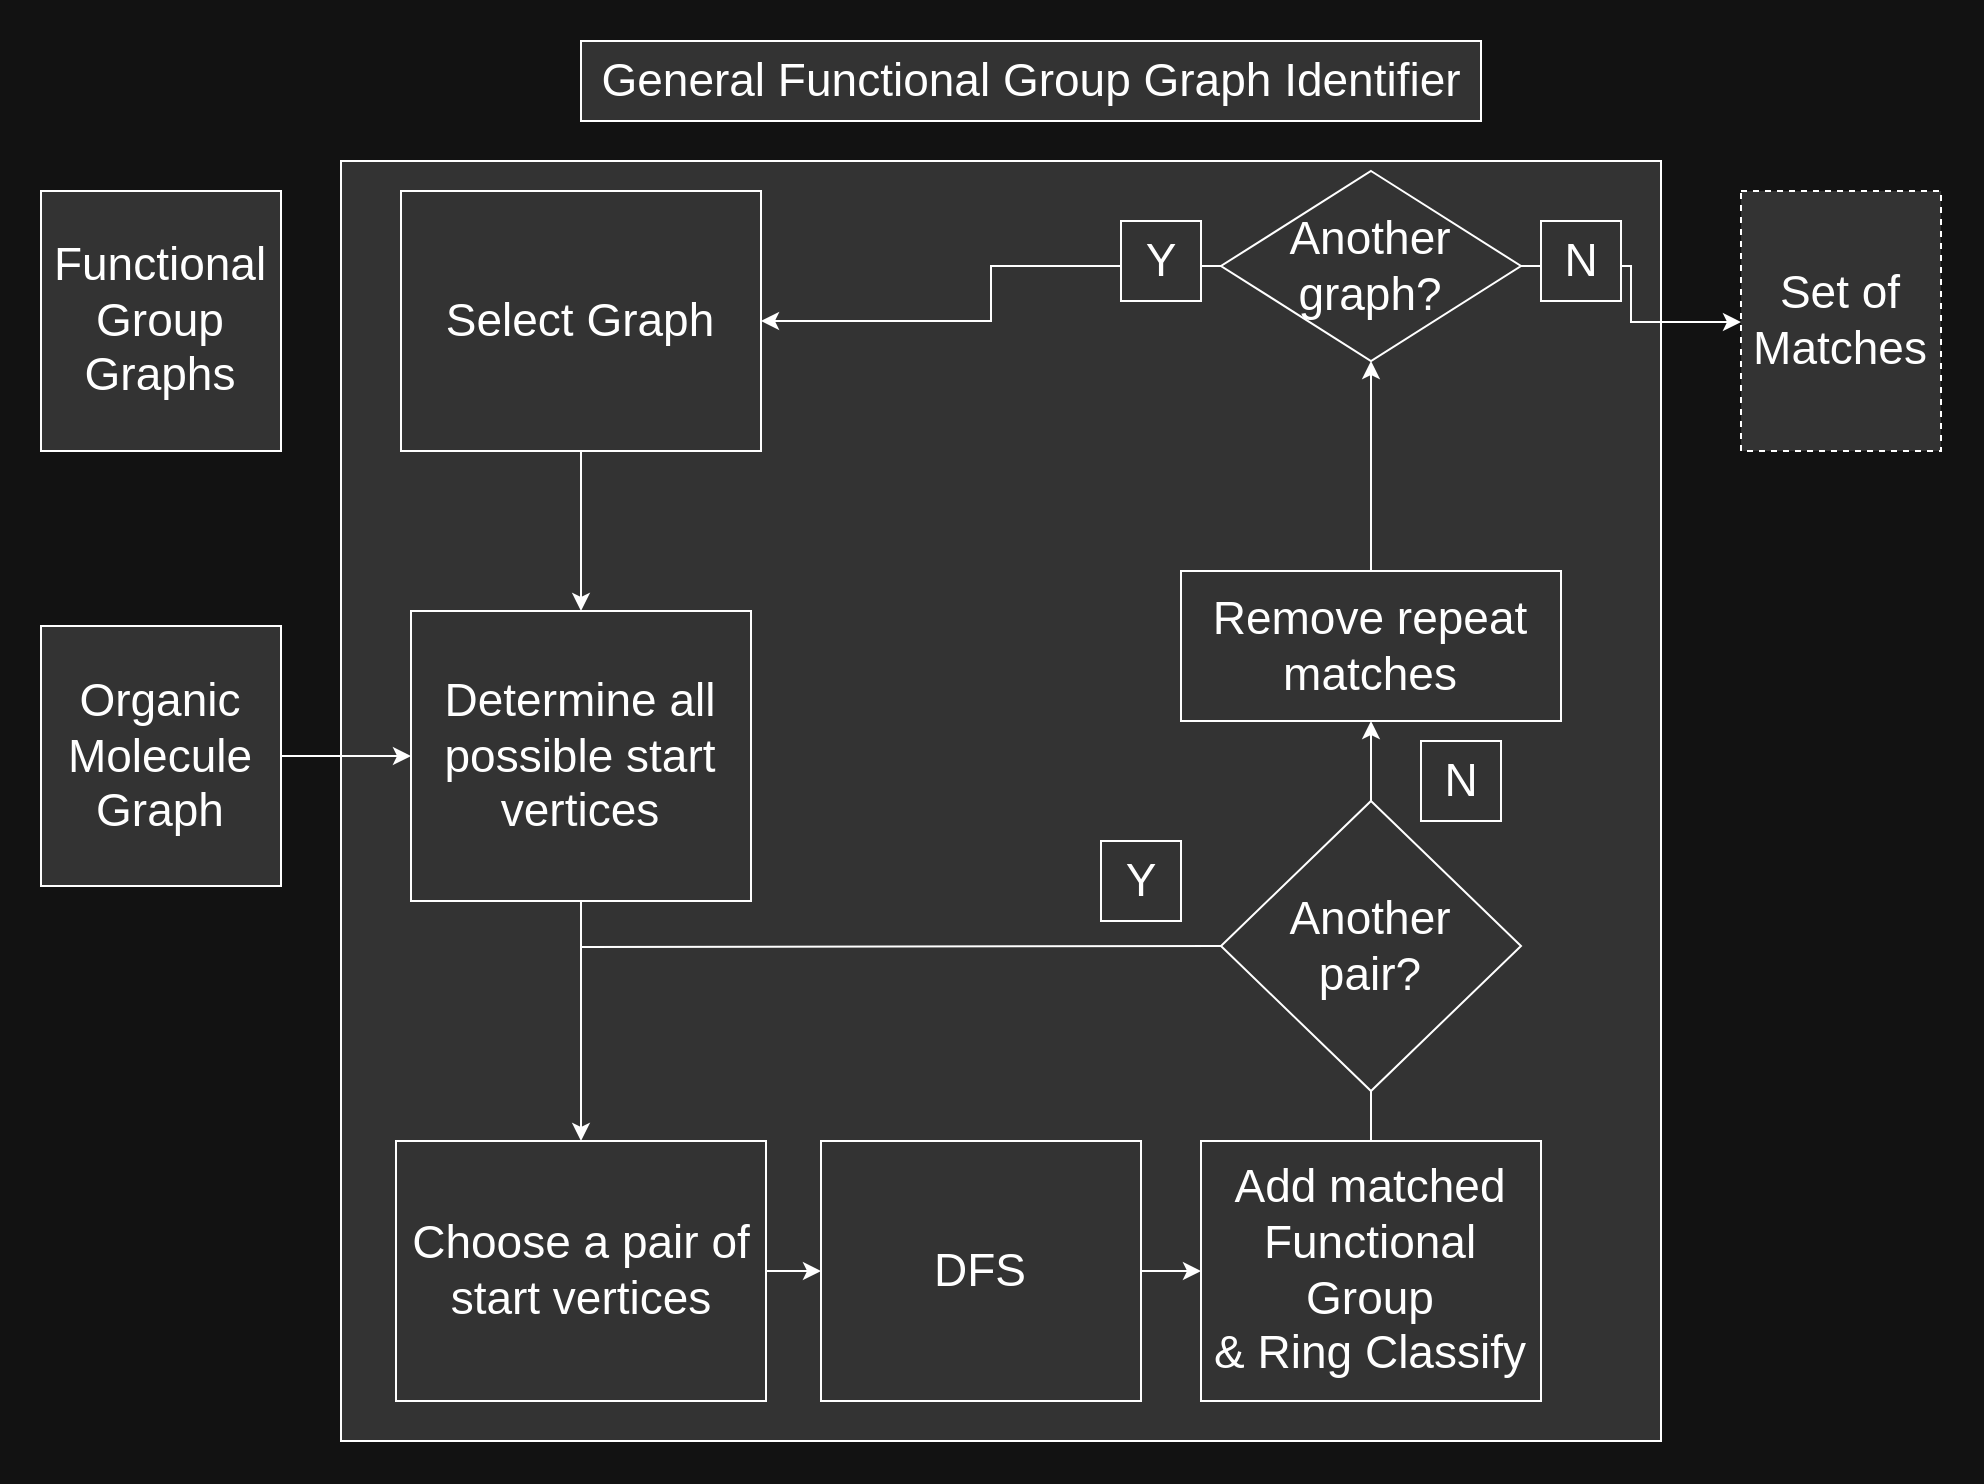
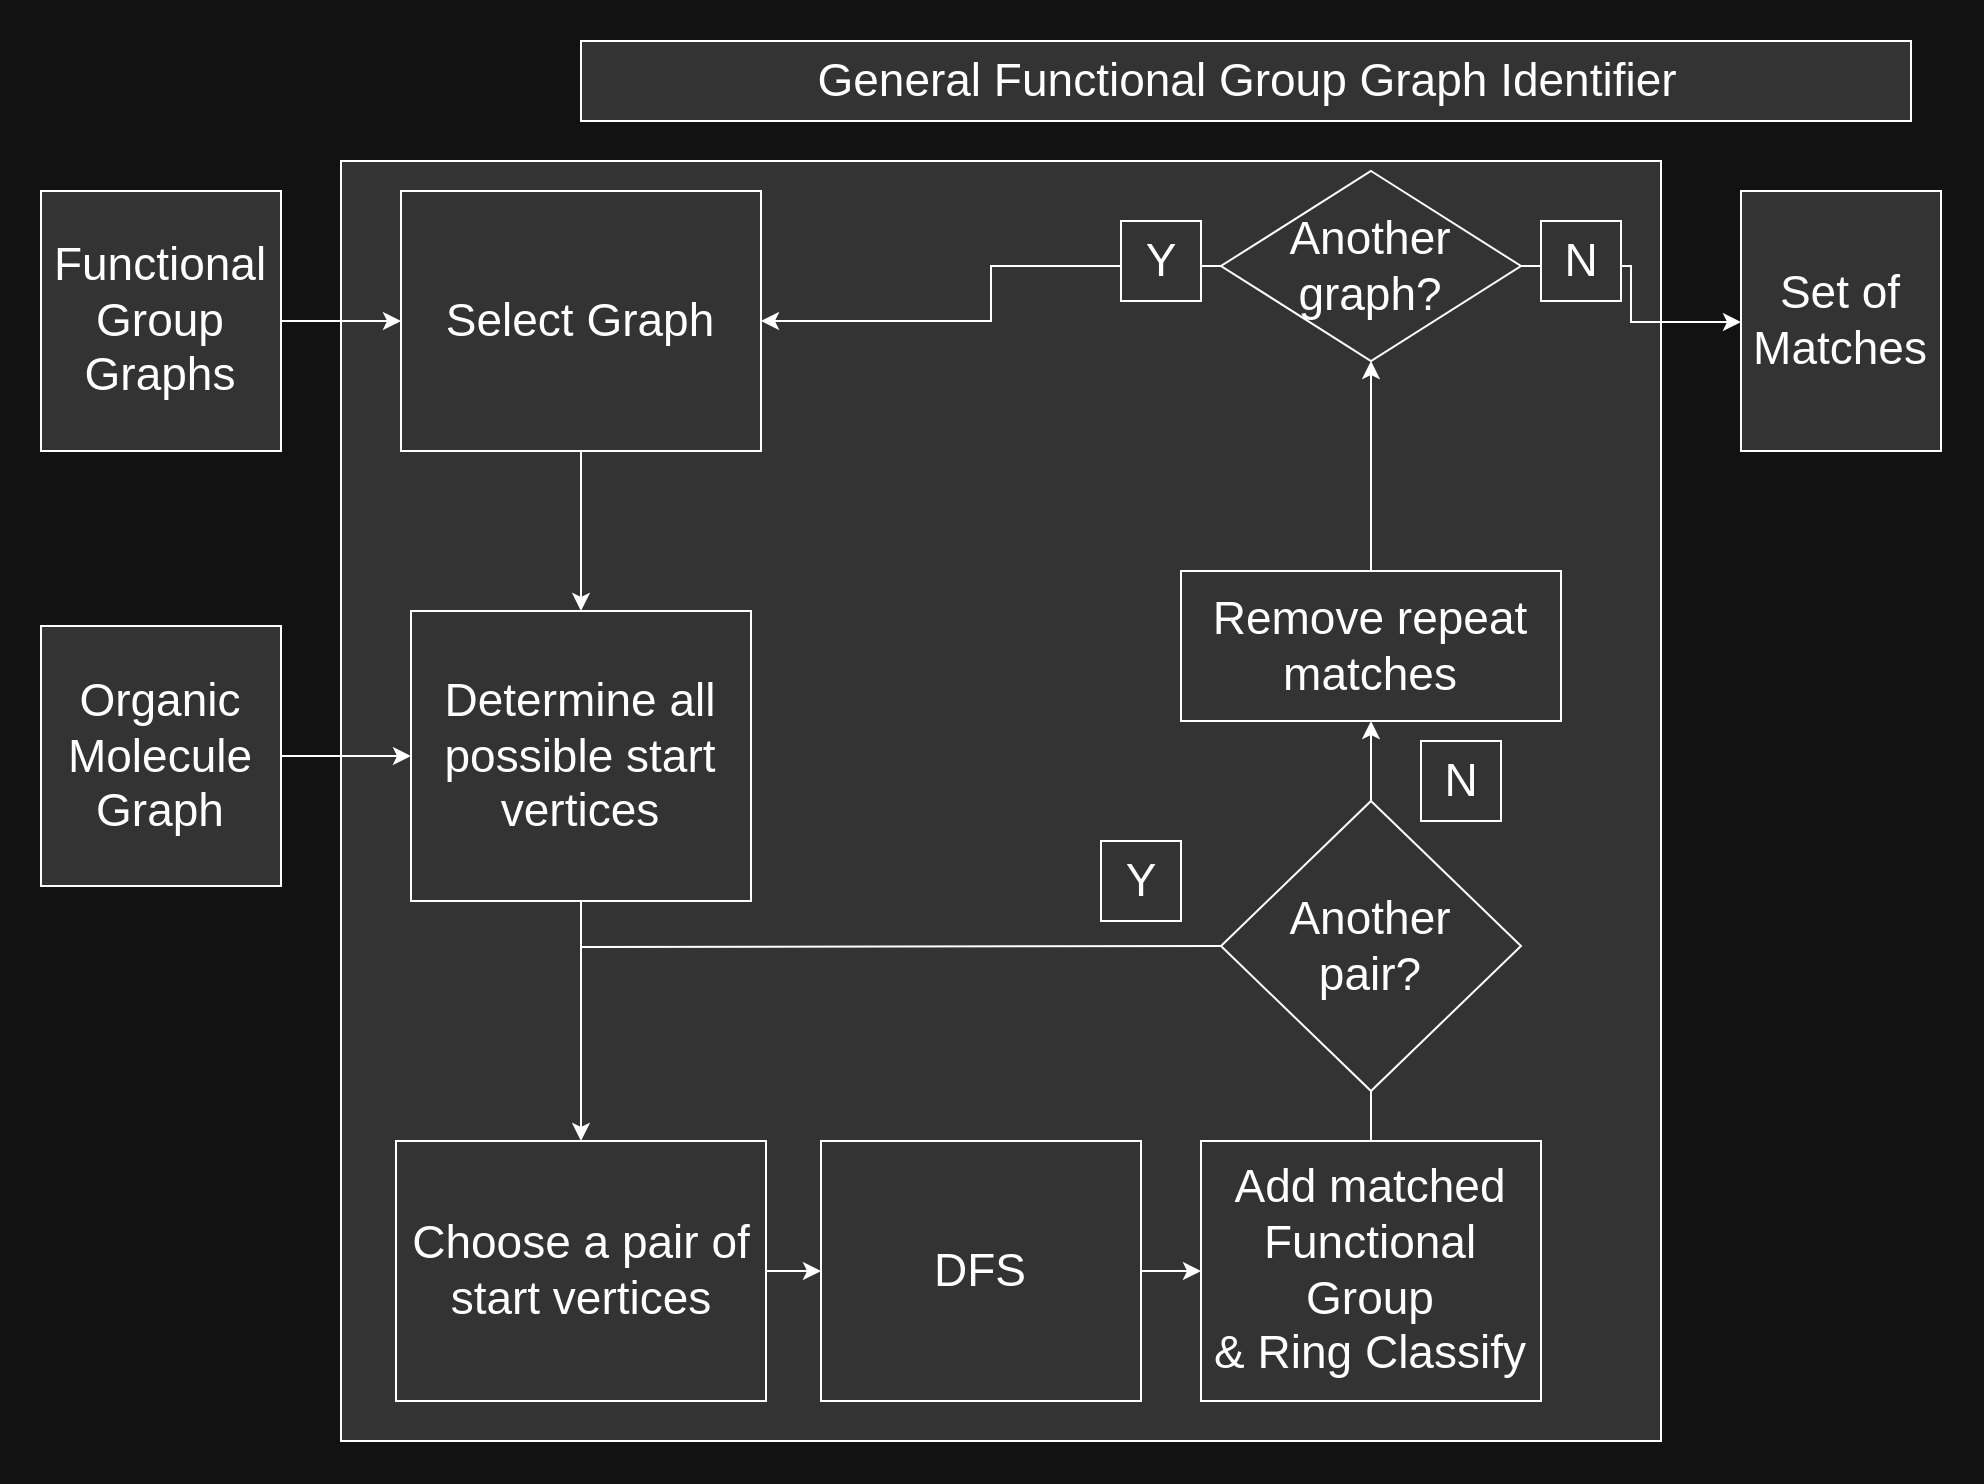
node "General Functional Group Graph Identifier": size 900x80 -> 1330x80
edge "Functional Group Graphs" -> "Select Graph": added
node "Set of Matches": style dashed -> solid
